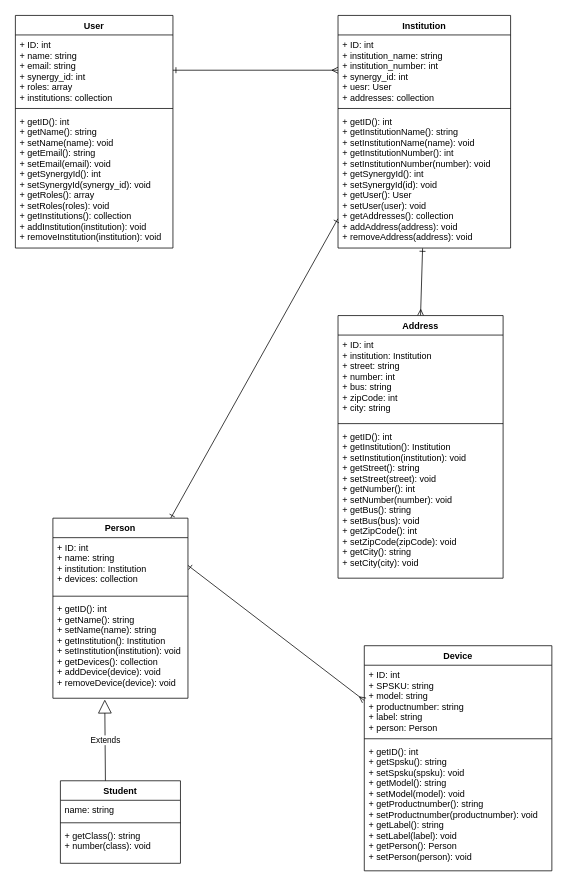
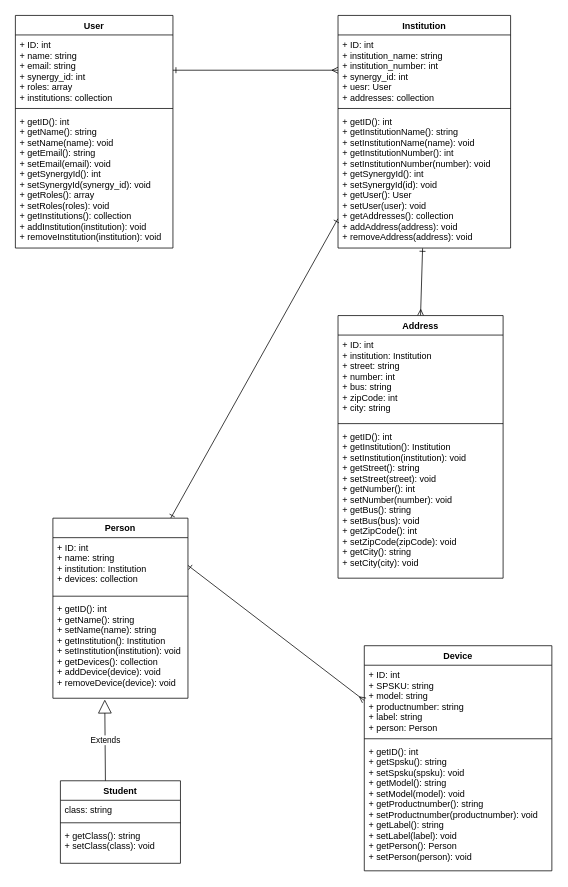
node "name: string": label "name: string" -> "class: string"
node "+ getClass(): string + number(class): void": label "+ getClass(): string + number(class): void" -> "+ getClass(): string + setClass(class): void"
